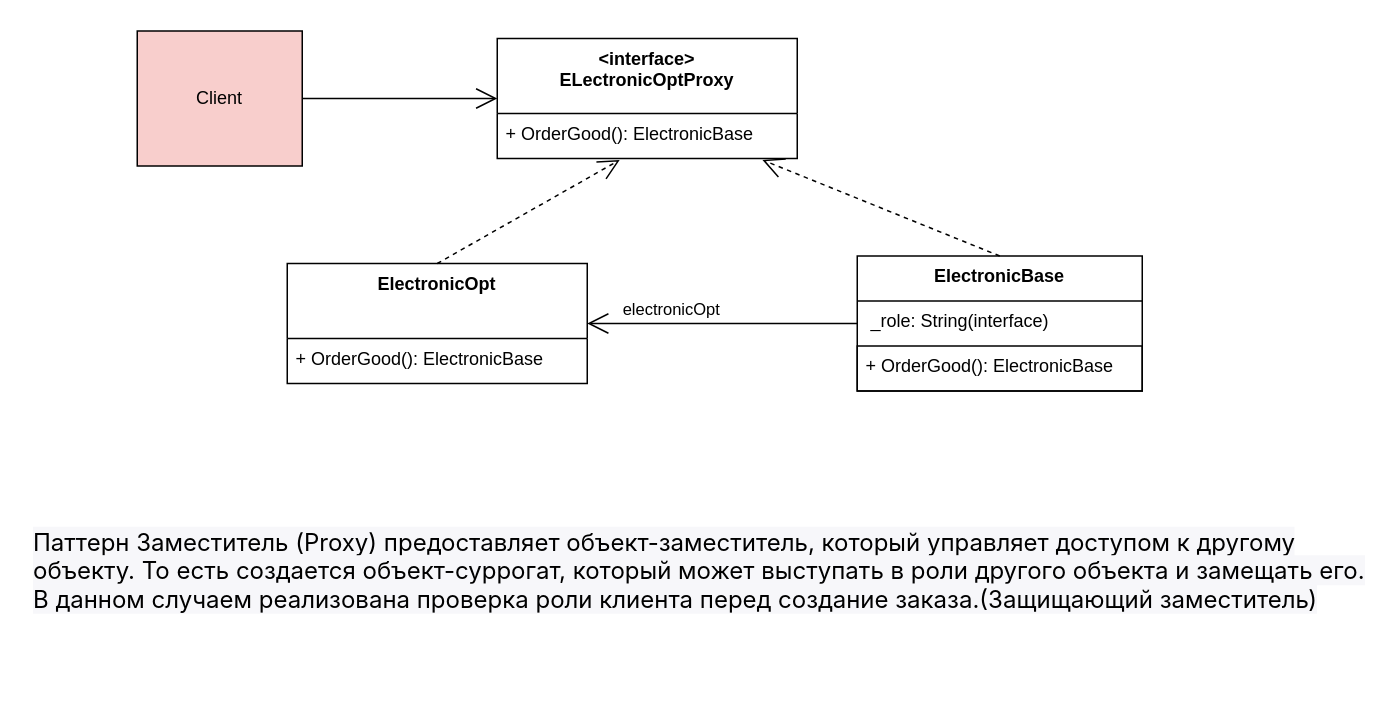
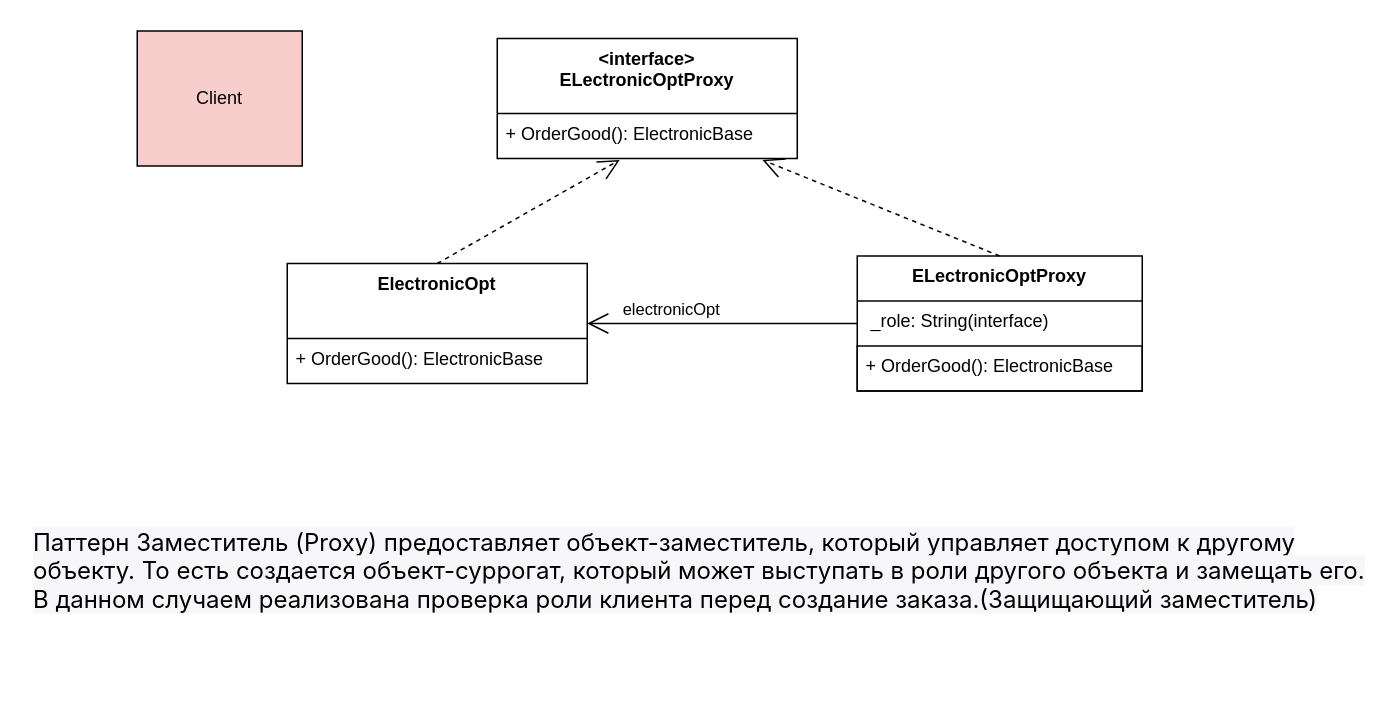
edge "Client" -> "<interface> ELectronicOptProxy": removed
node "ElectronicBase": label "ElectronicBase" -> "ELectronicOptProxy"
